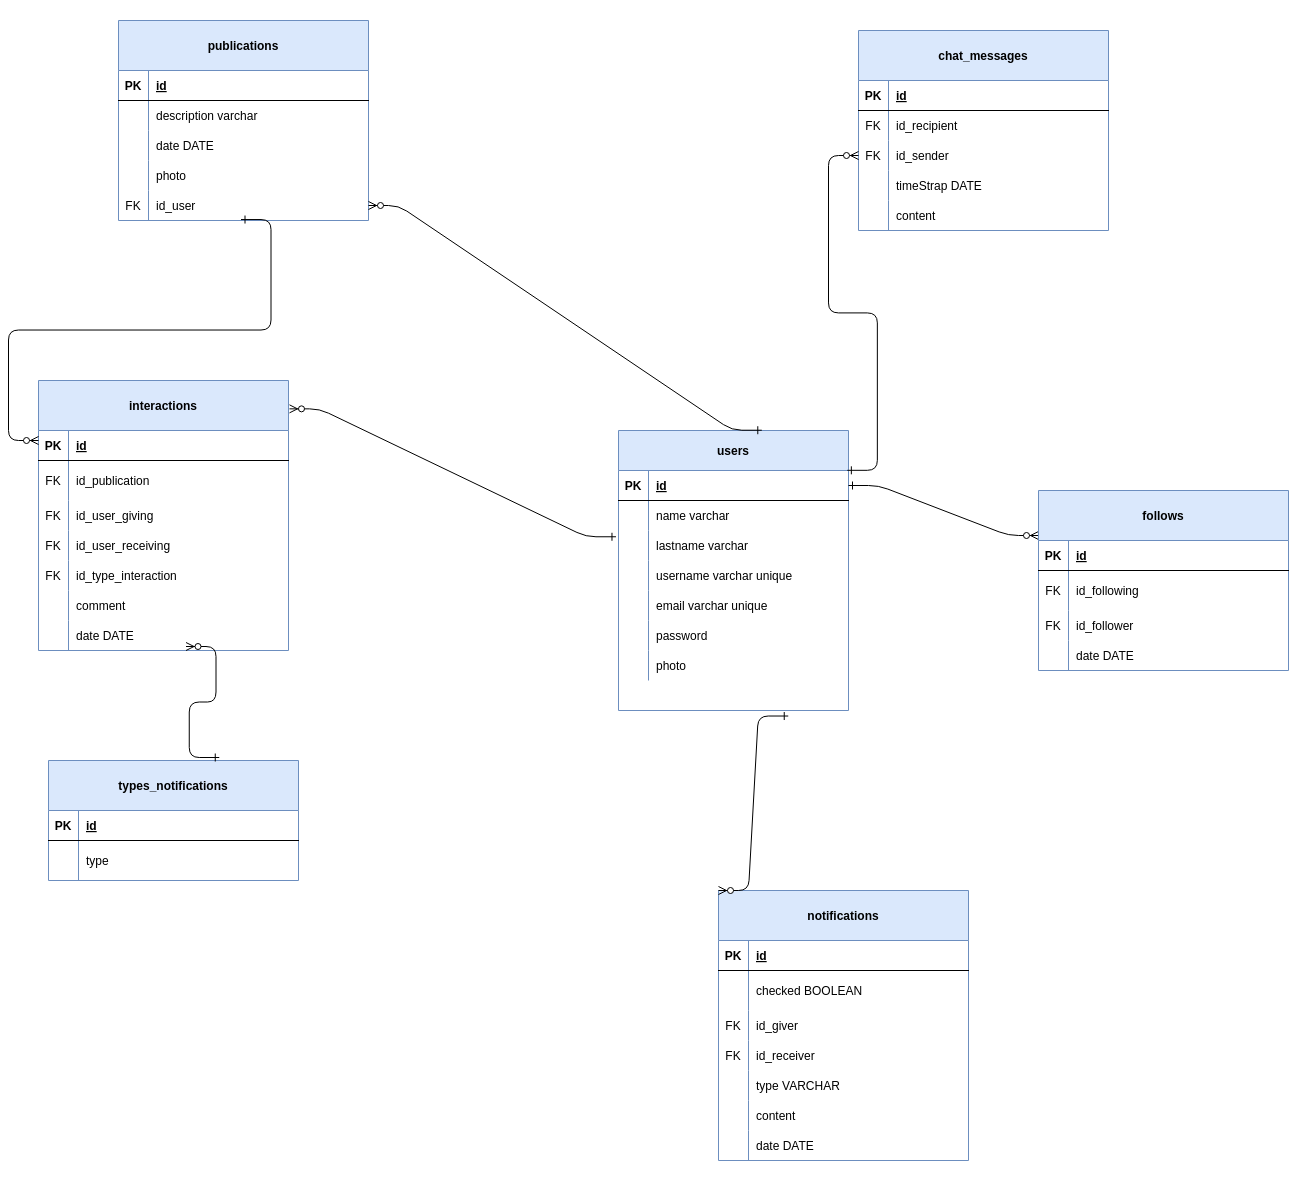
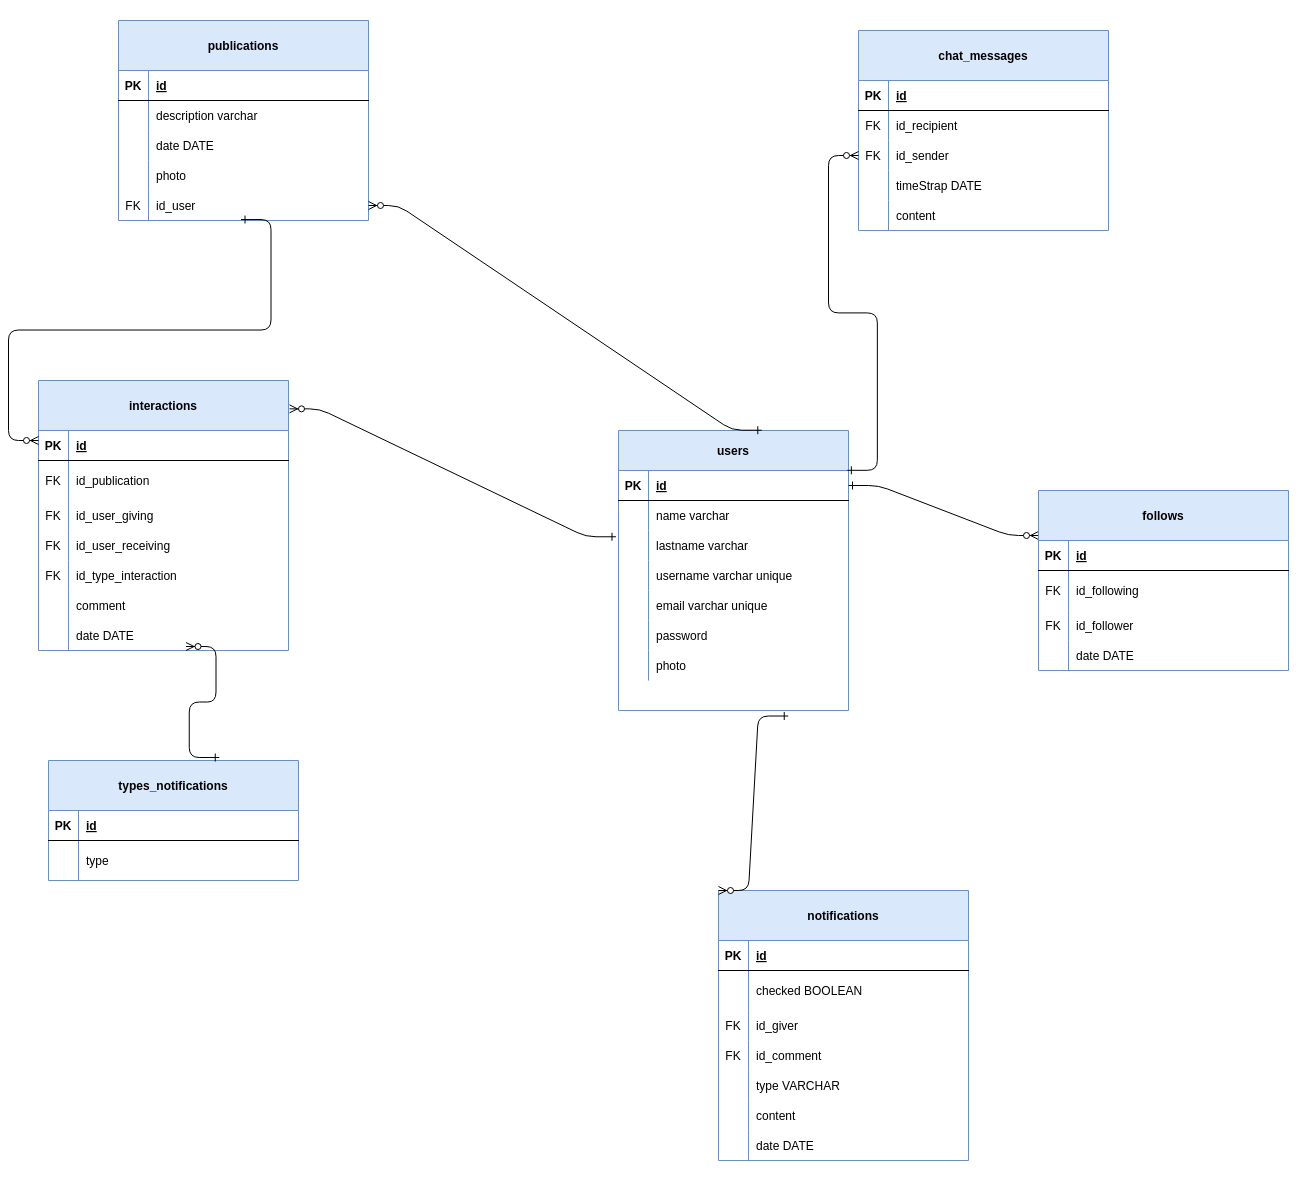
node "id_receiver": label "id_receiver" -> "id_comment"
